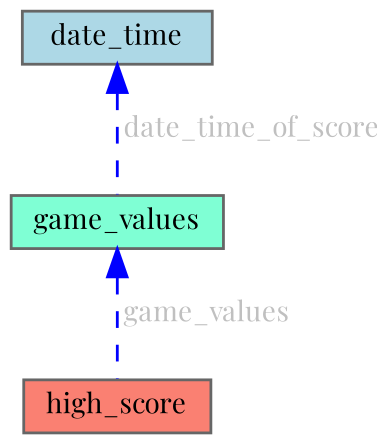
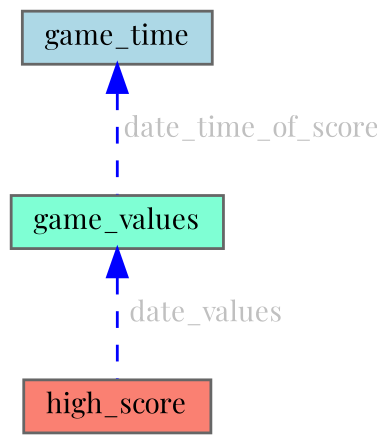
node "date_time": label "date_time" -> "game_time"
edge "high_score" -> "game_values": label " game_values" -> " date_values"
